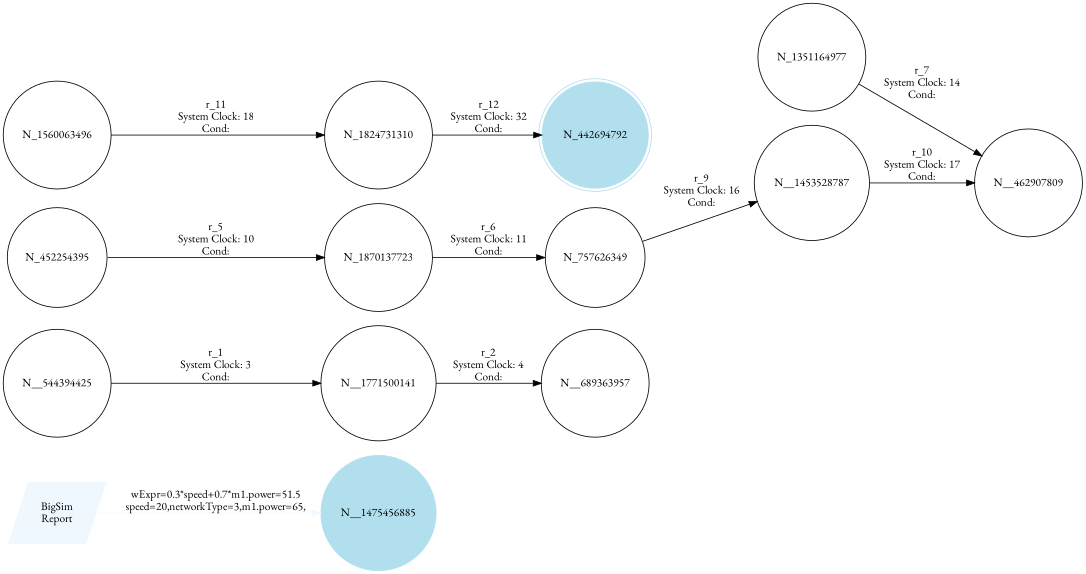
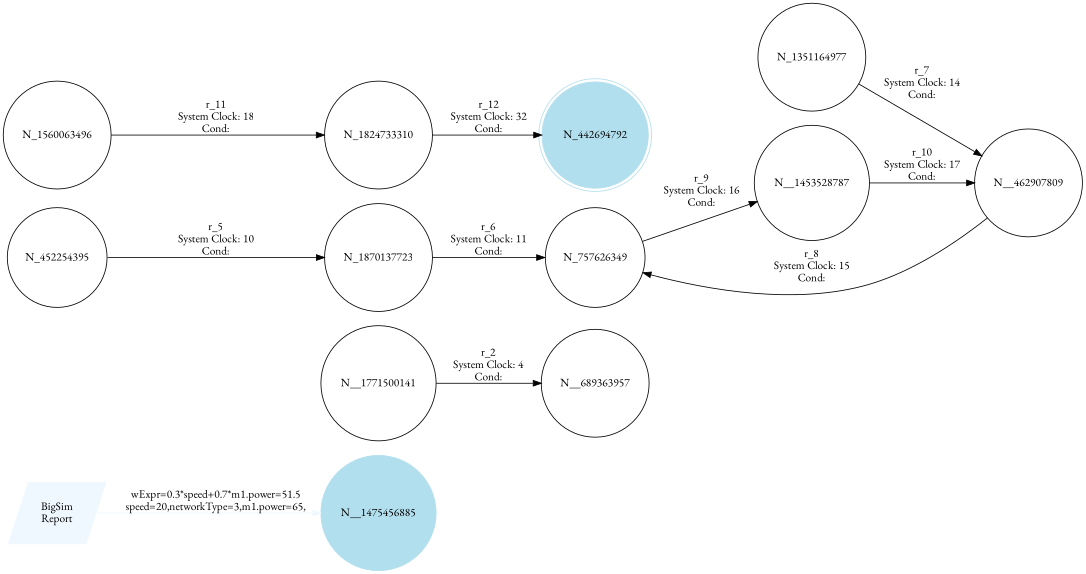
node "N_1824731310": label "N_1824731310" -> "N_1824733310"
edge "N__462907809" -> "N_757626349": added, label "r_8 System Clock: 15 Cond:"
node "N__544394425": removed
